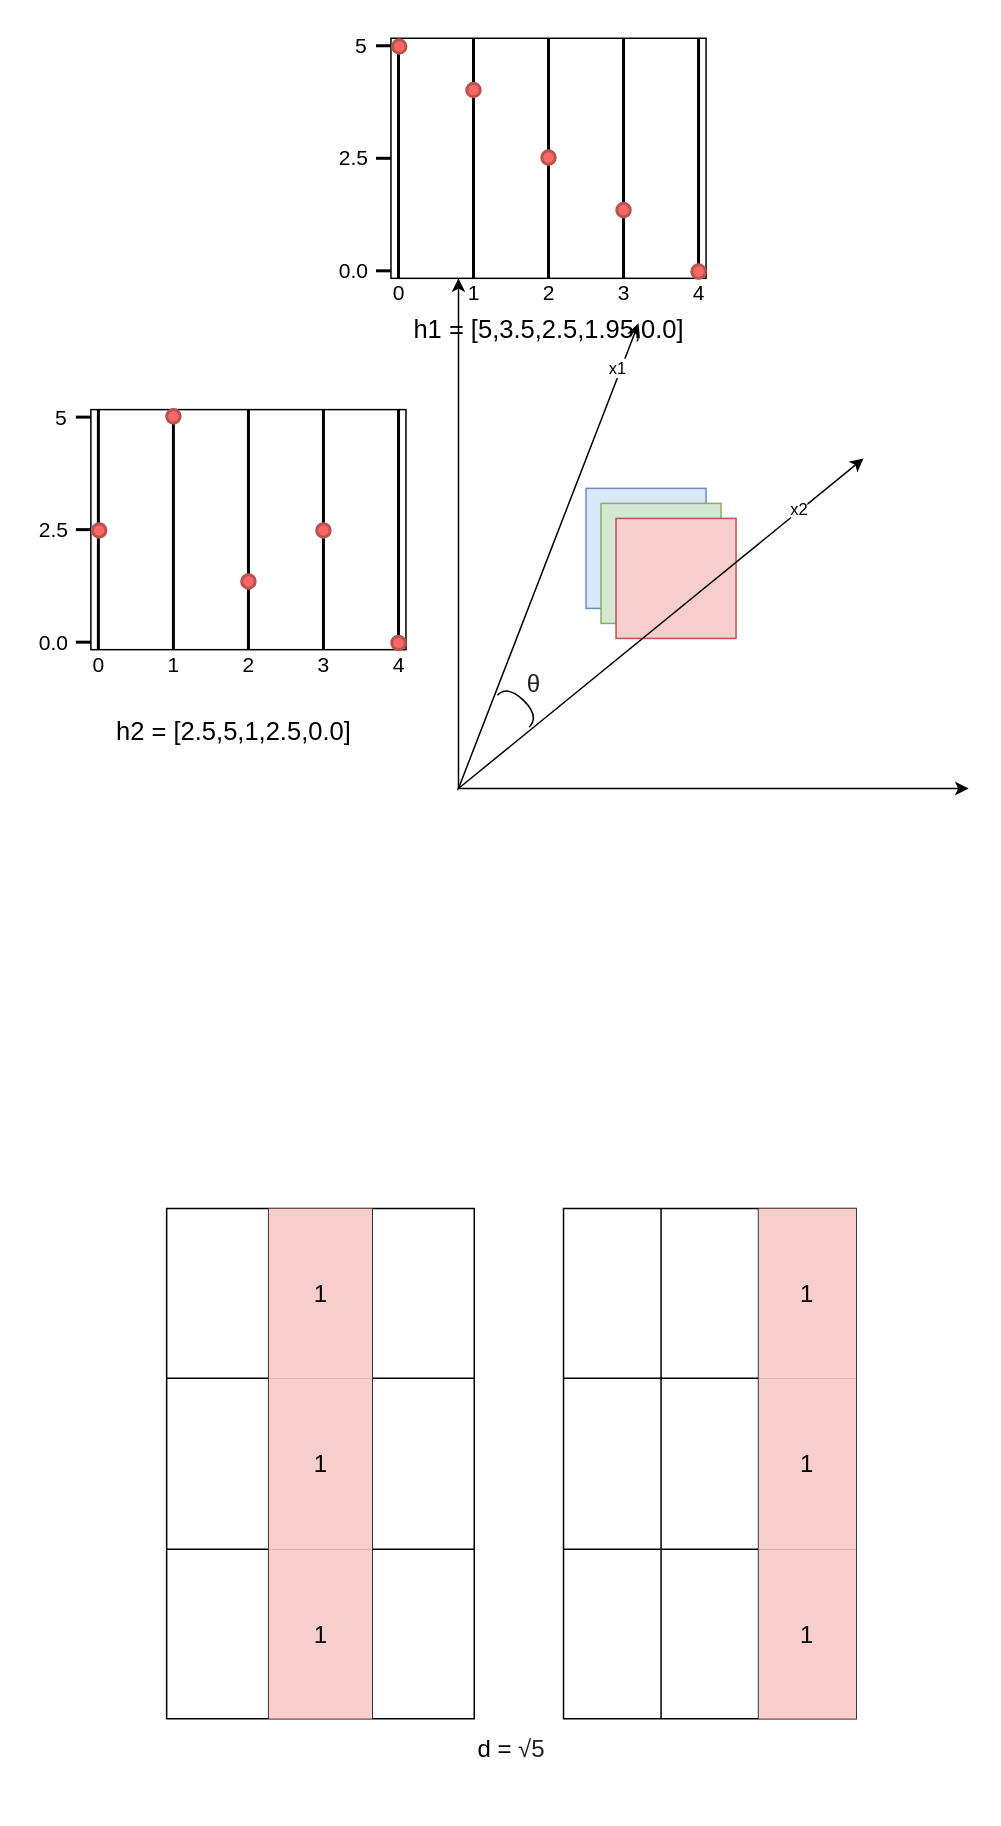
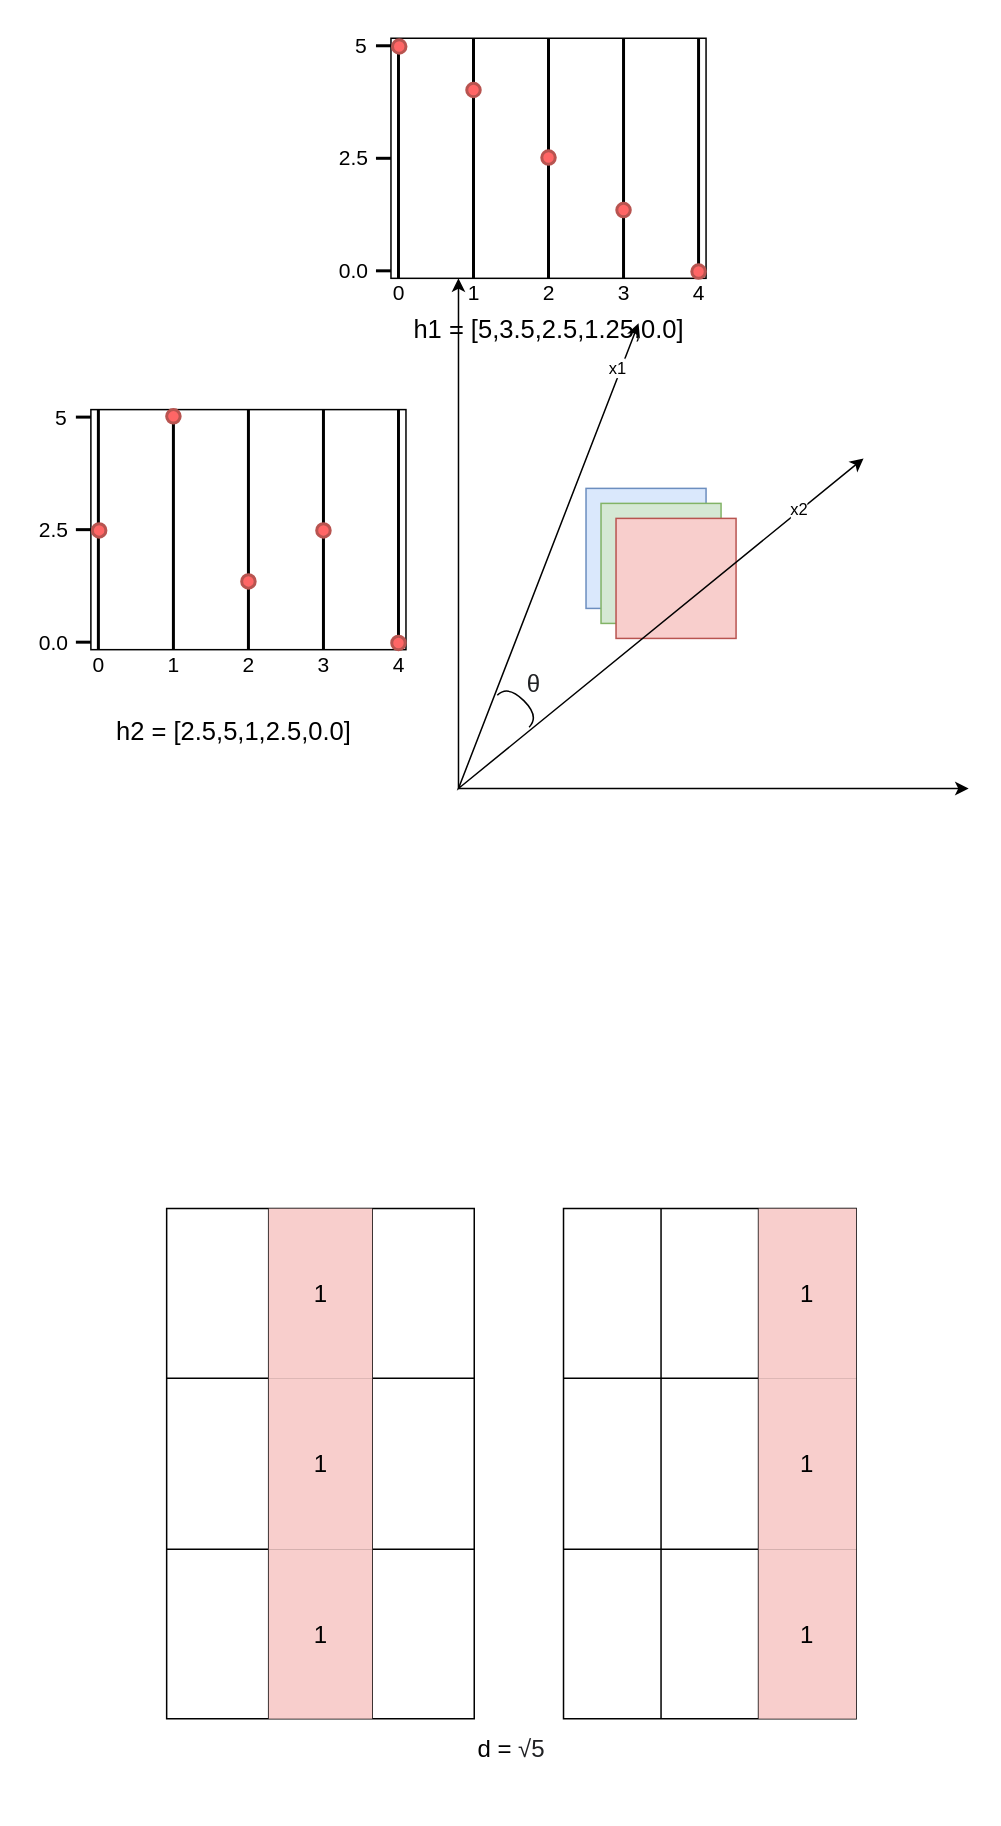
node "h1 = [5,3.5,2.5,1.95,0.0]": label "h1 = [5,3.5,2.5,1.95,0.0]" -> "h1 = [5,3.5,2.5,1.25,0.0]"
